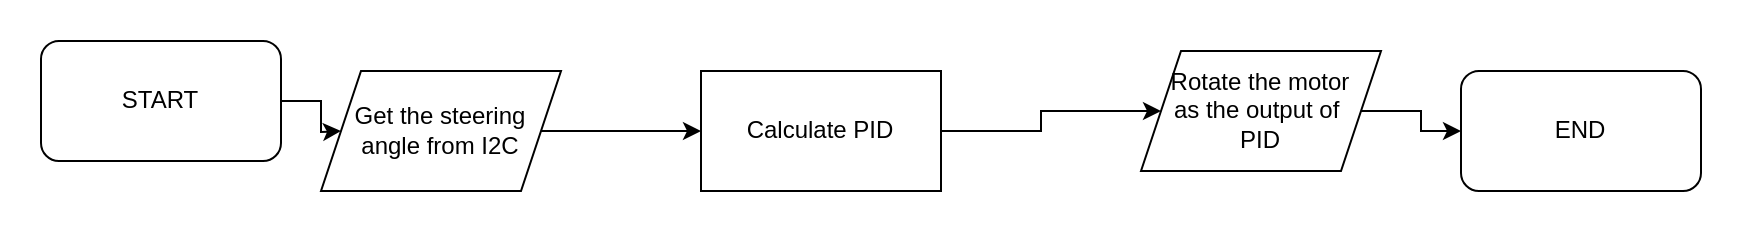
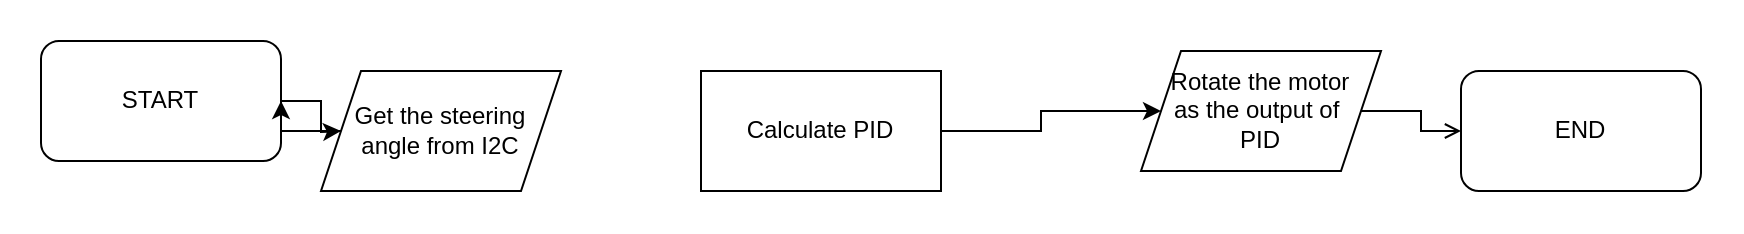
edge "Get the steering angle from I2C" -> "Calculate PID": now "Get the steering angle from I2C" -> "START"
edge "Rotate the motor as the output of PID" -> "END": arrowhead classic -> open
